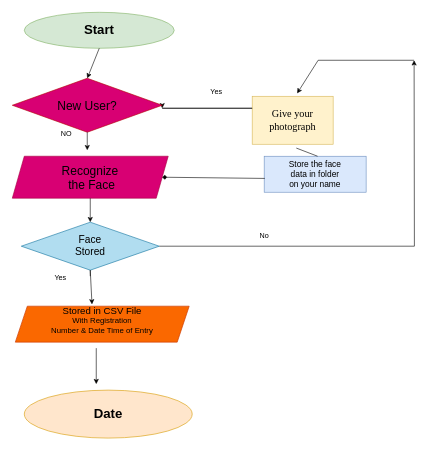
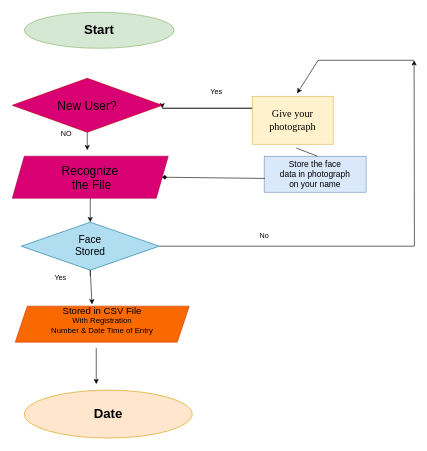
edge "Start" -> "New User?": removed
node "Store the face data in folder on your name": label "Store the face data in folder on your name" -> "Store the face data in photograph on your name"
node "Recognize the Face": label "Recognize the Face" -> "Recognize the File"
